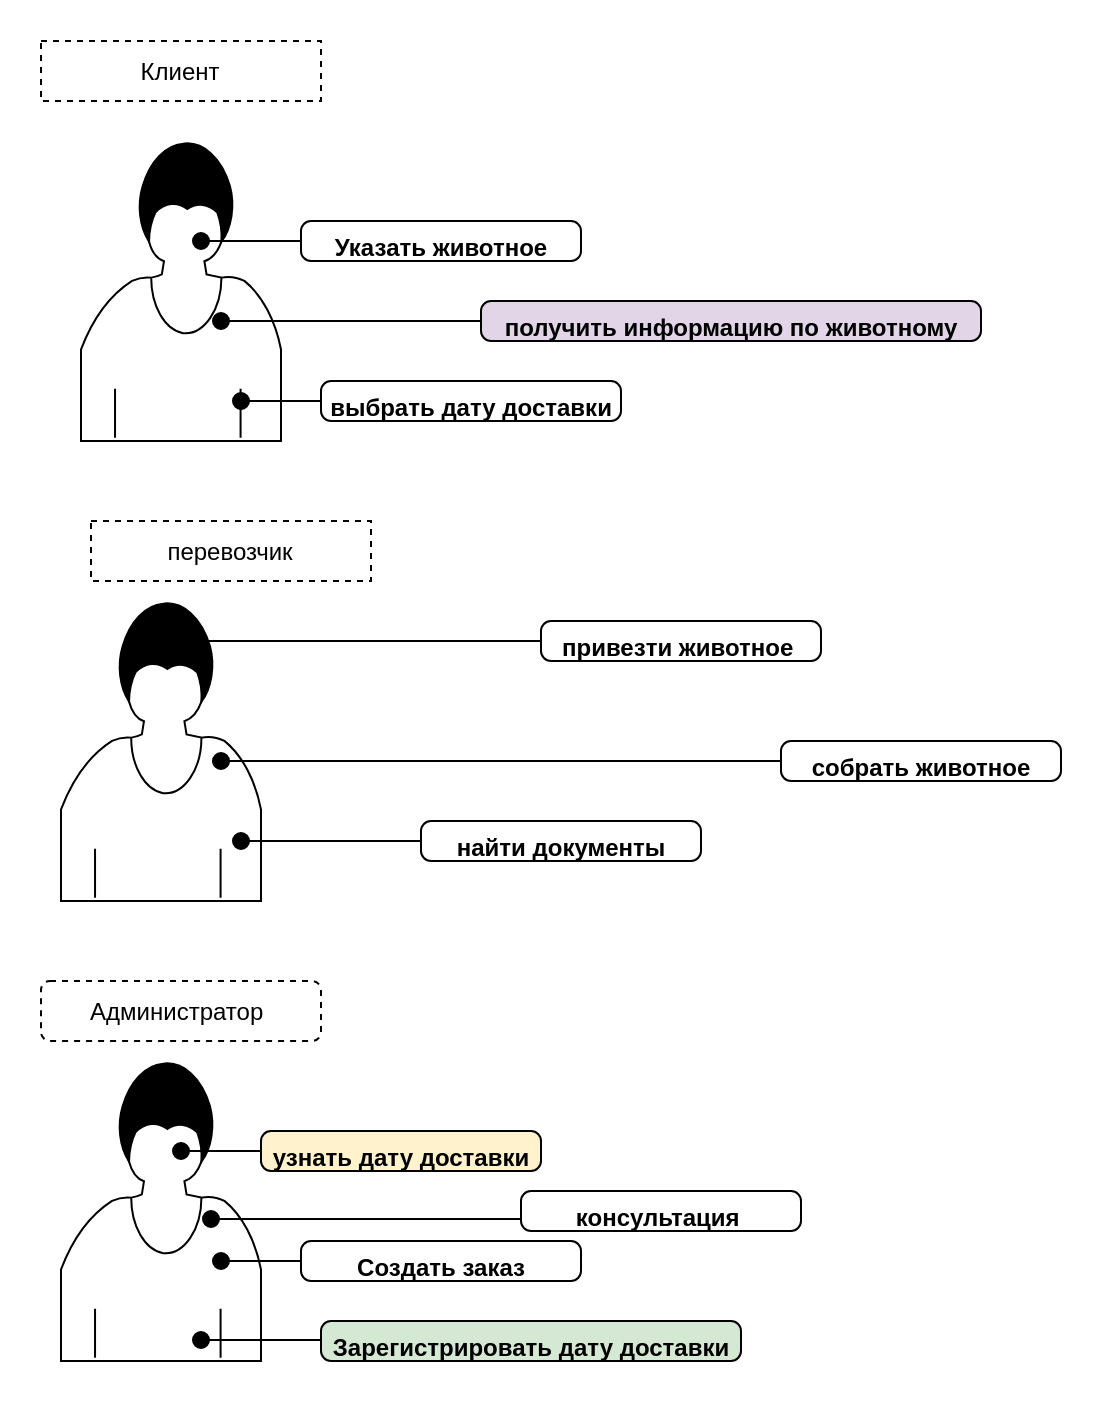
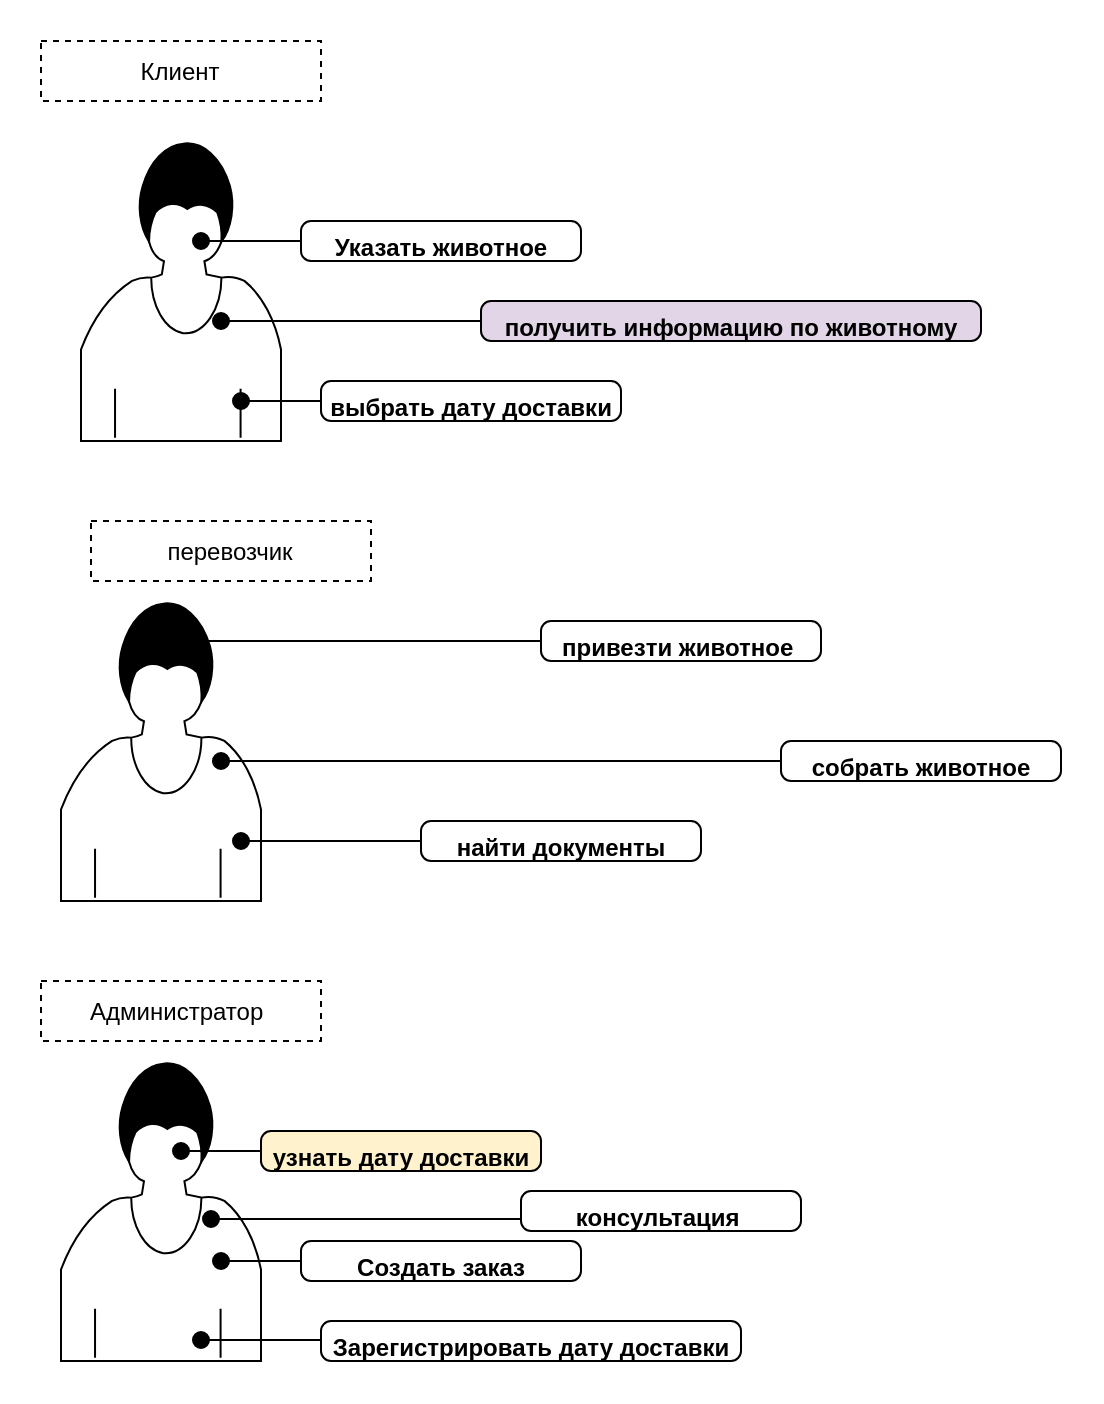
node "Администратор": shape rounded rectangle -> rectangle
node "Зарегистрировать дату доставки": fillcolor #d5e8d4 -> #ffffff
